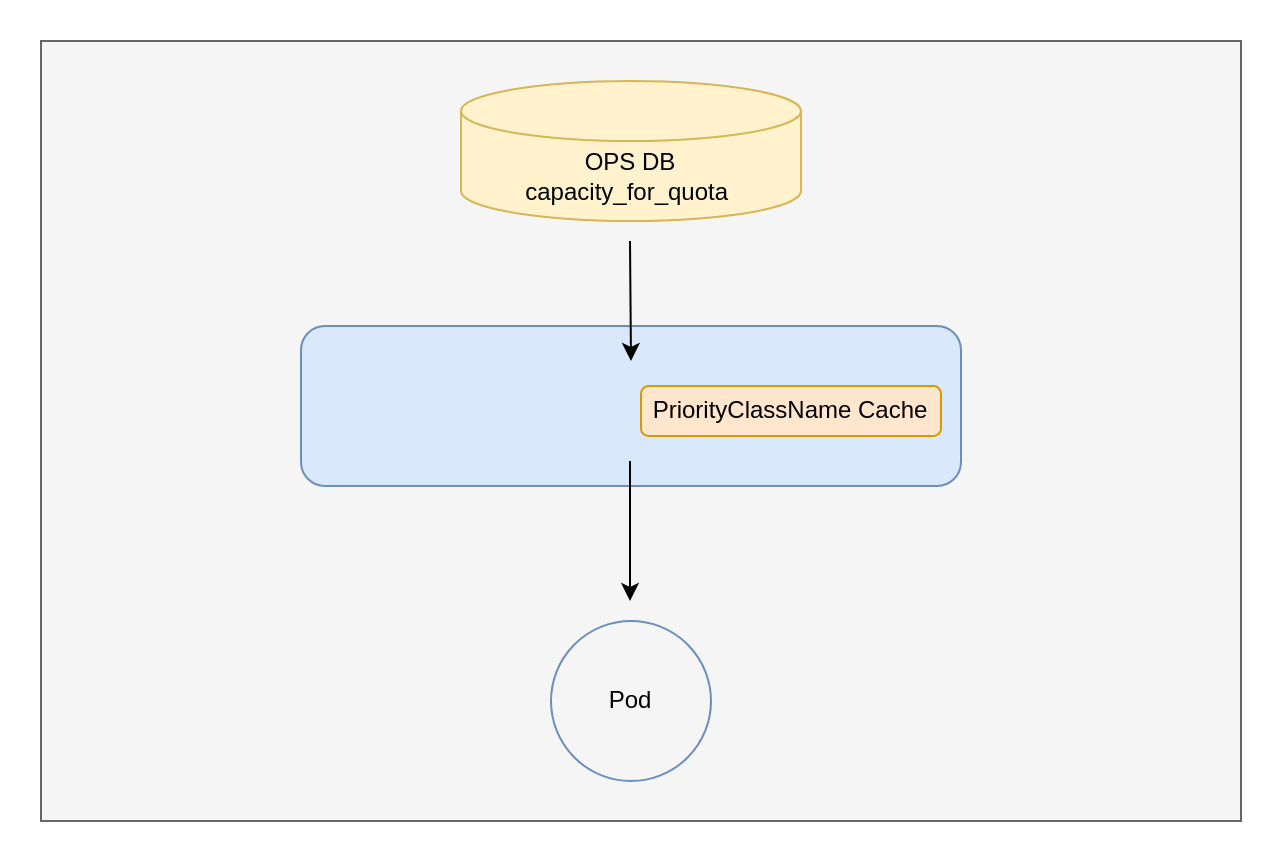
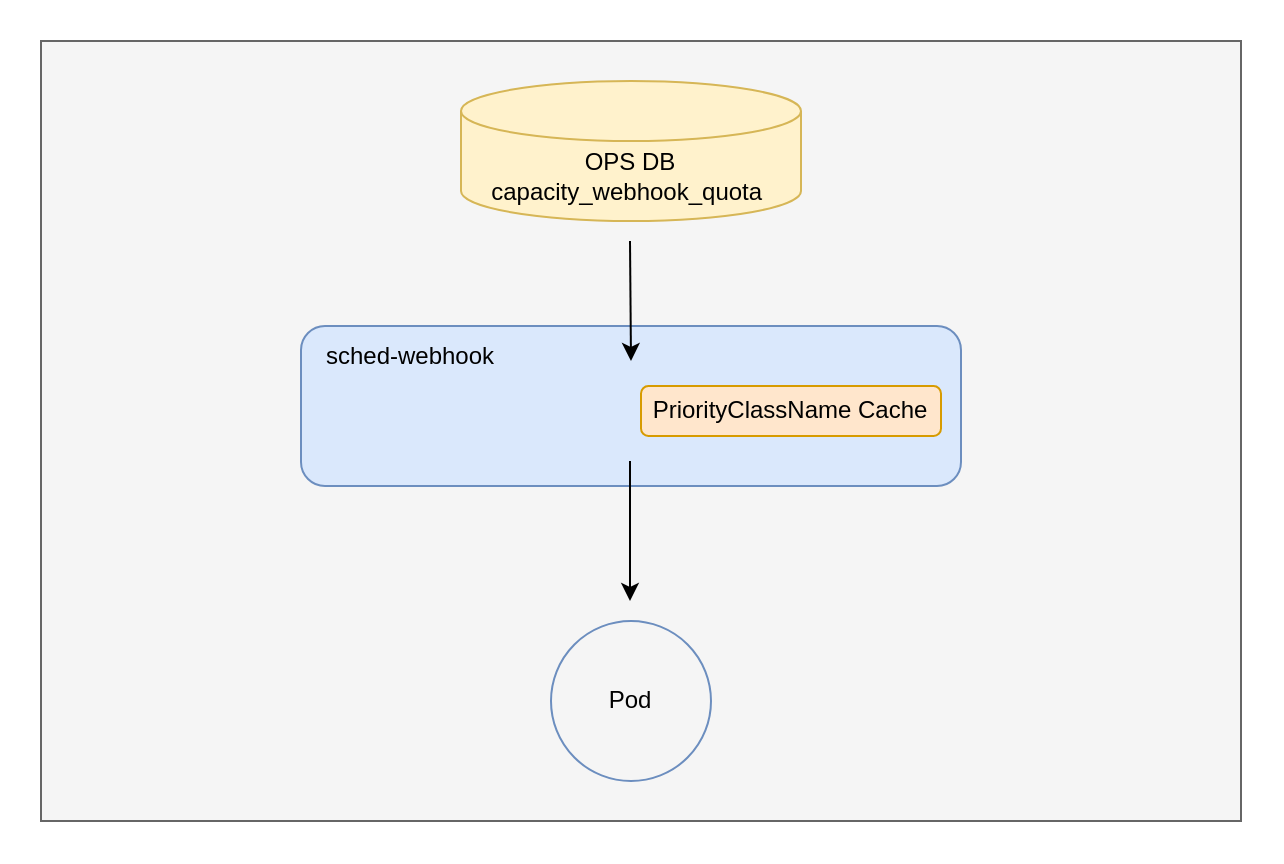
node "OPS DB capacity_for_quota": label "OPS DB capacity_for_quota" -> "OPS DB capacity_webhook_quota"
node "sched-webhook": added
